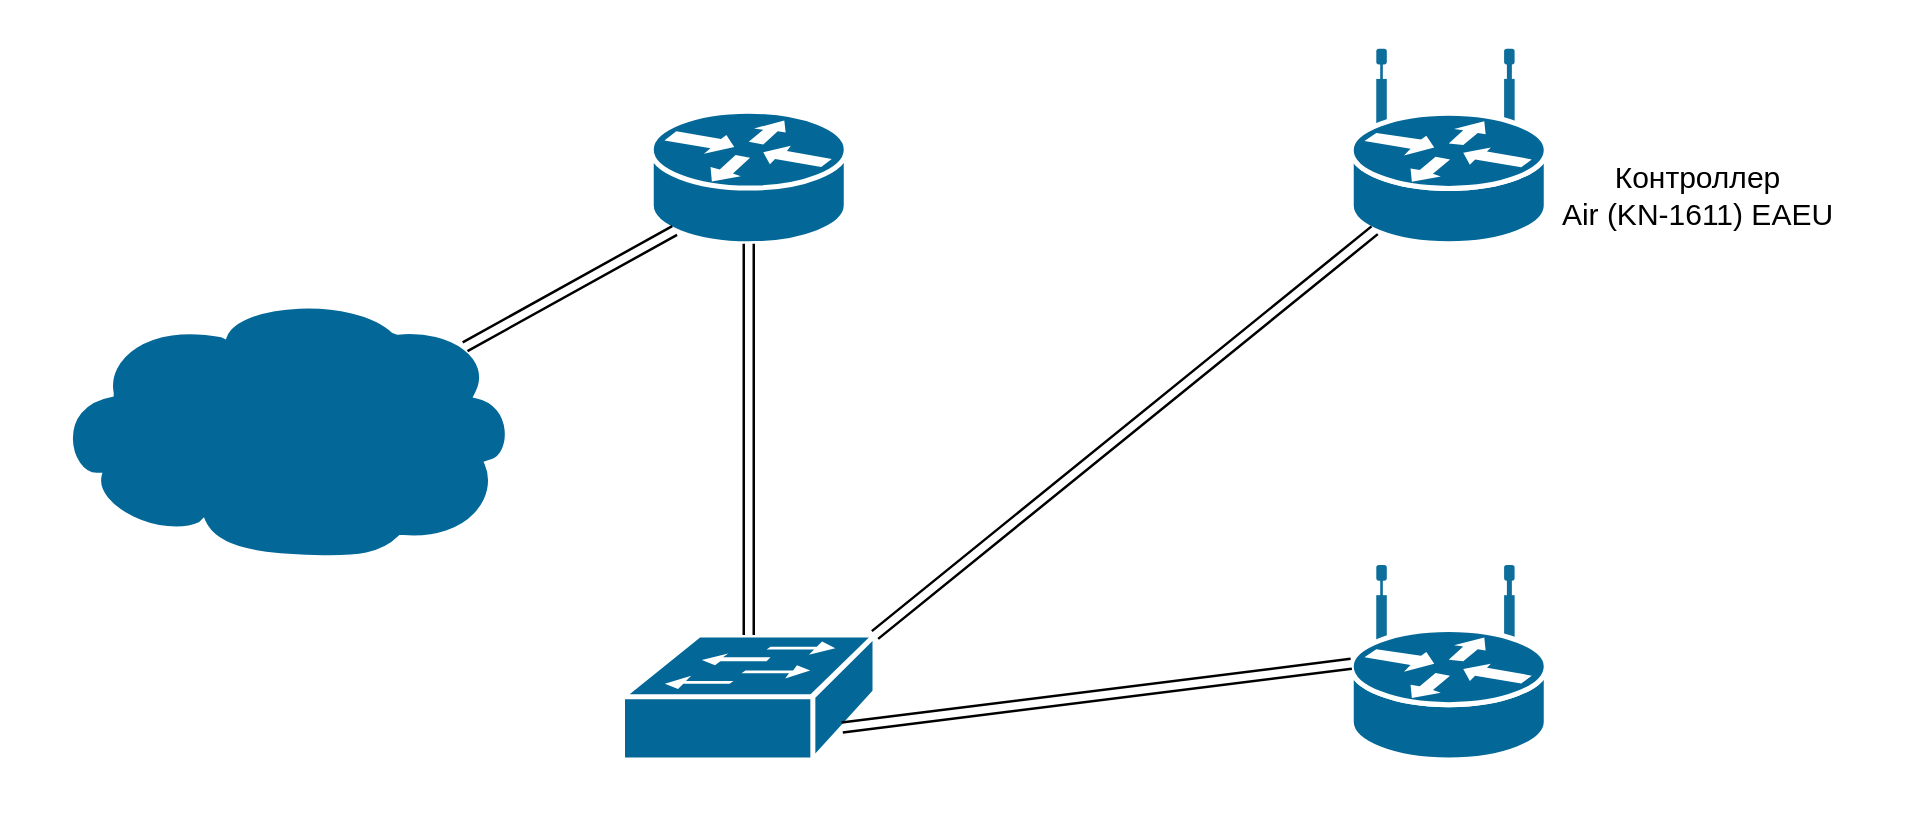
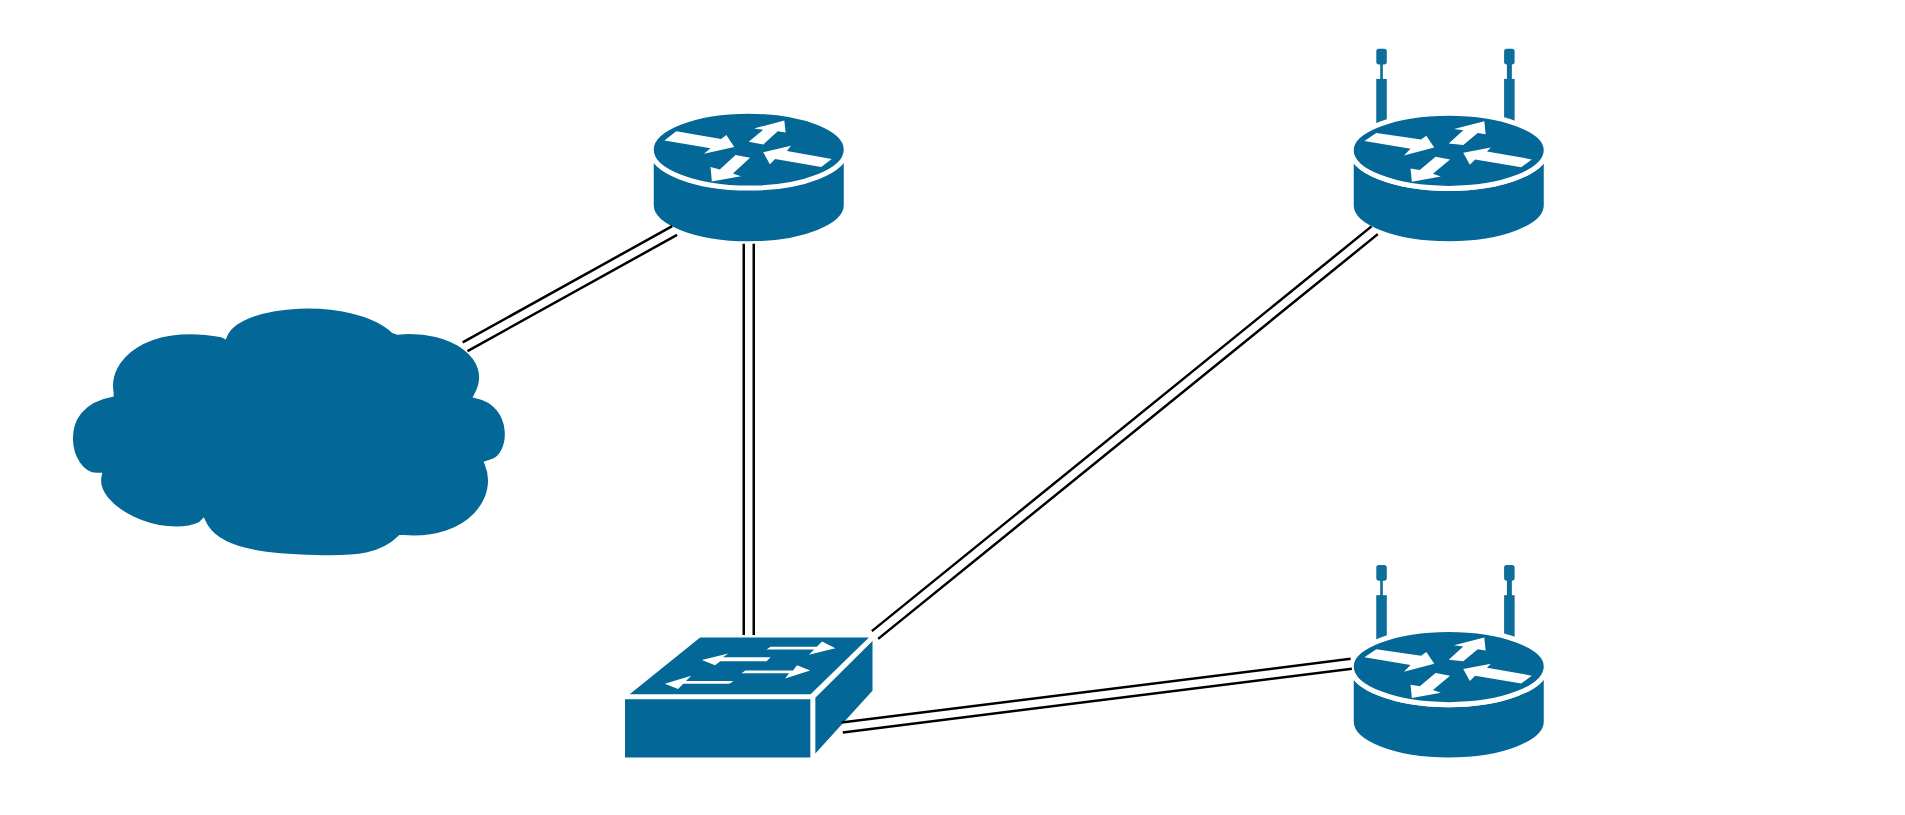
node "Контроллер Air (KN-1611) EAEU": removed
